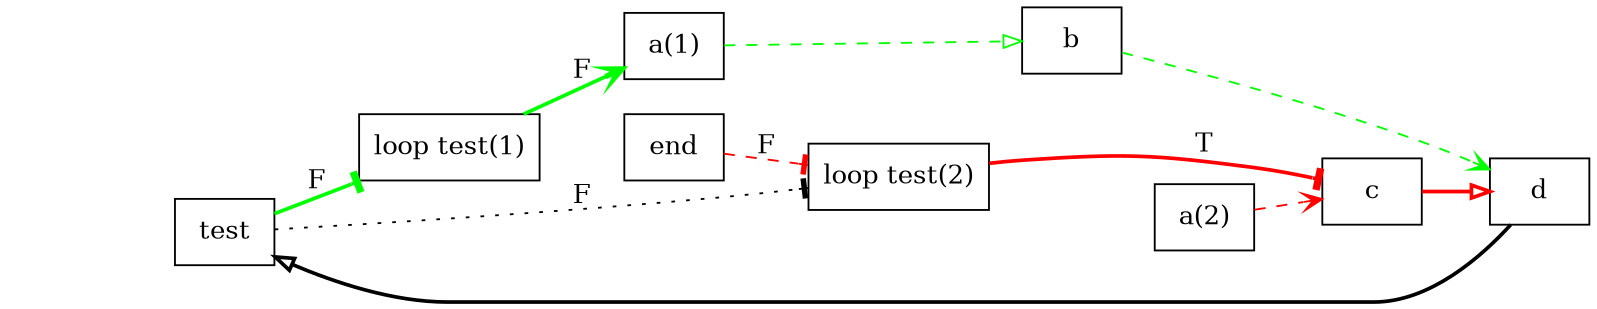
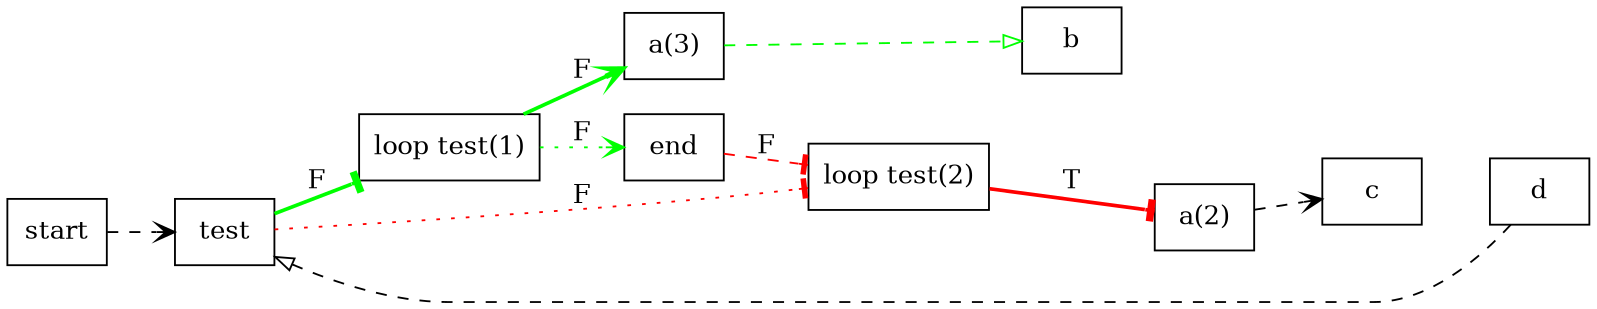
node "a(1)": label "a(1)" -> "a(3)"
edge "b" -> "d": removed
edge "loop test(1)" -> "end": added, label "F"
edge "loop test(2)" -> "c": now "loop test(2)" -> "a(2)"
edge "c" -> "d": removed
edge "a(2)" -> "c": color red -> black
edge "test" -> "loop test(2)": color black -> red
node "start": added
edge "d" -> "test": style bold -> dashed
